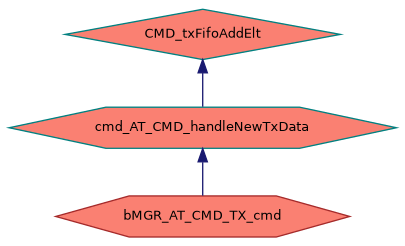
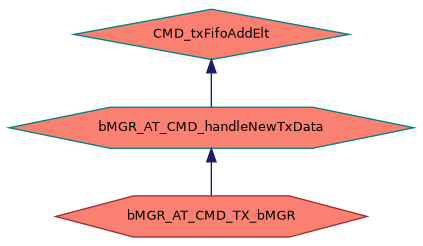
node "cmd_AT_CMD_handleNewTxData": label "cmd_AT_CMD_handleNewTxData" -> "bMGR_AT_CMD_handleNewTxData"
node "bMGR_AT_CMD_TX_cmd": label "bMGR_AT_CMD_TX_cmd" -> "bMGR_AT_CMD_TX_bMGR"
